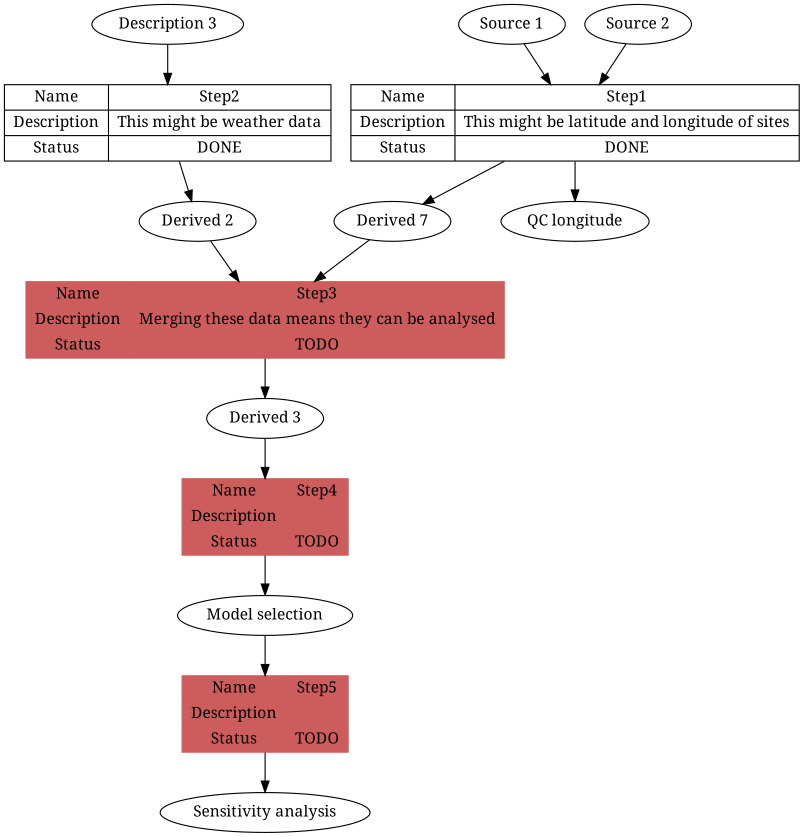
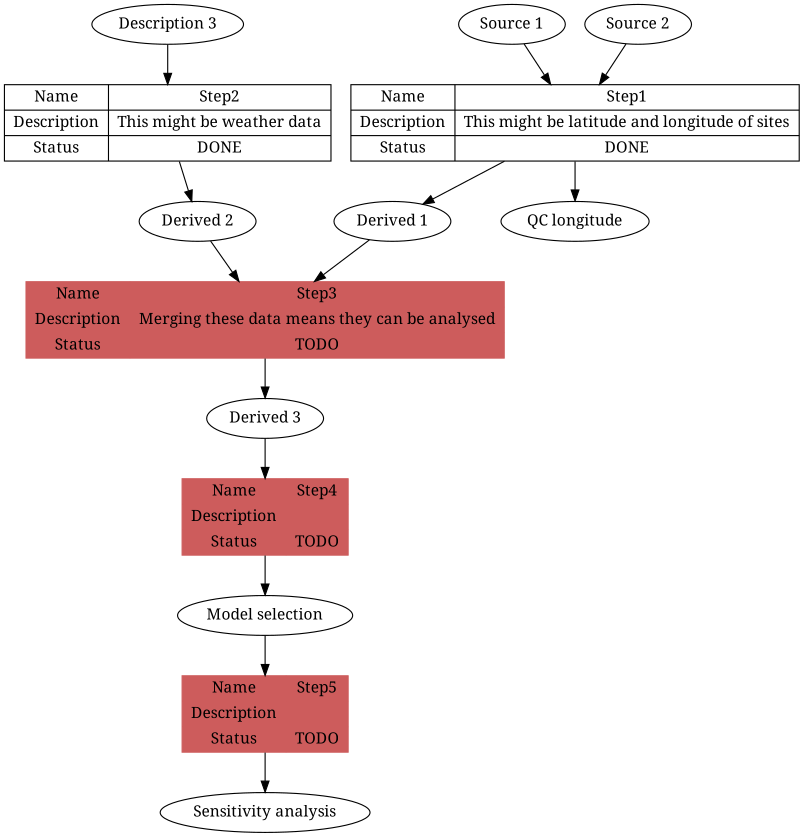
node "Derived 7": label "Derived 7" -> "Derived 1"
